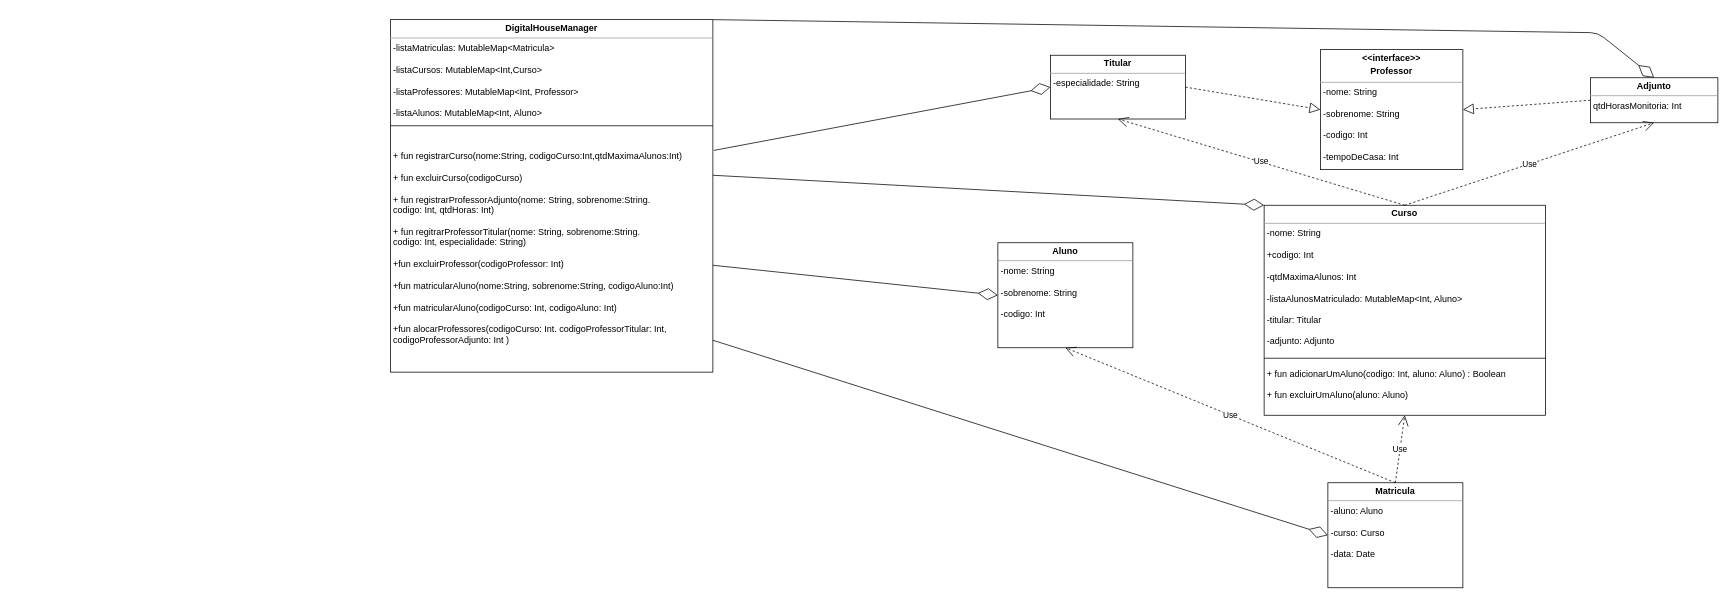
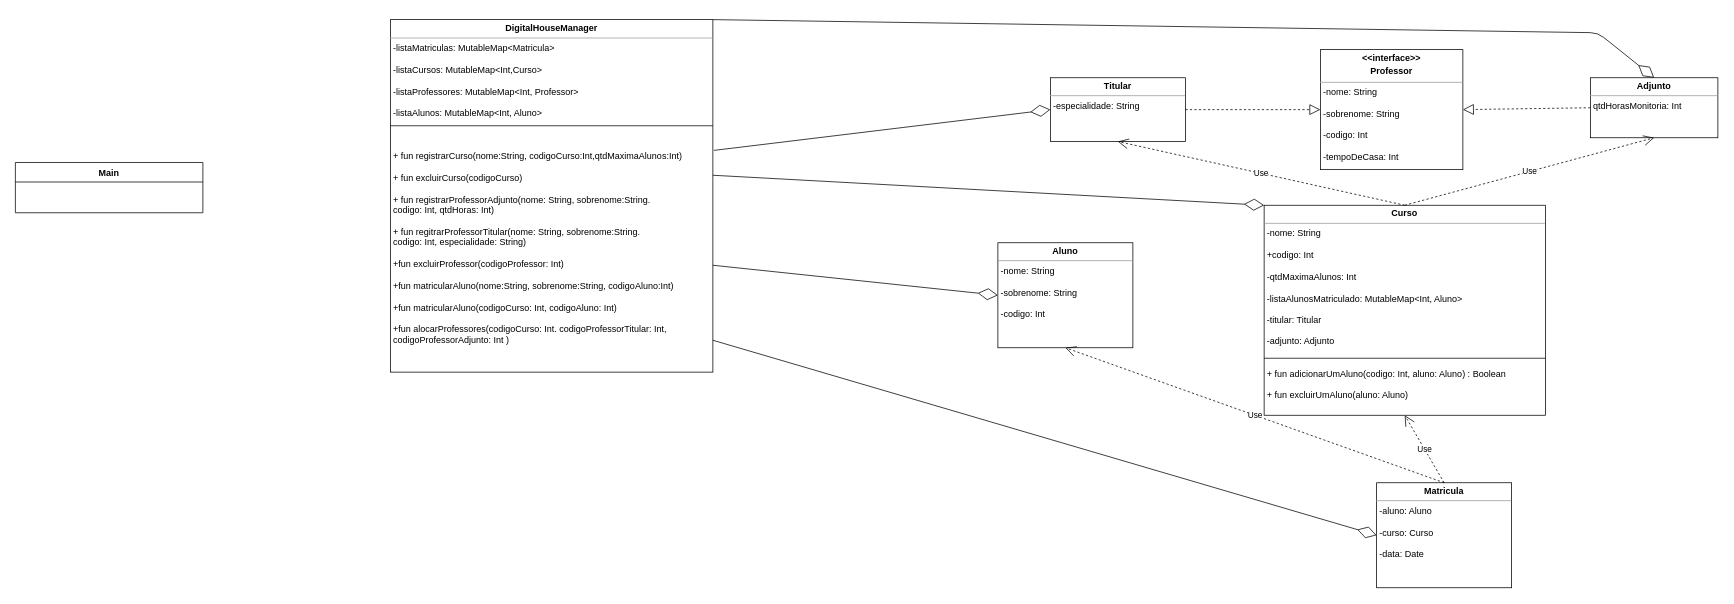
node "Titular -especialidade: String": moved (1118, 87) -> (1118, 110)
node "Adjunto qtdHorasMonitoria: Int": size 128x45 -> 128x60
node "Main": added
node "Matricula -aluno: Aluno -curso: Curso -data: Date": moved (1395, 535) -> (1444, 535)
